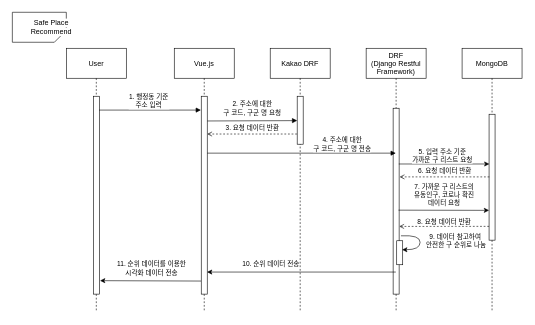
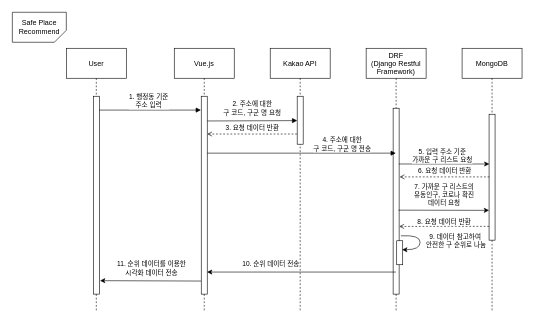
node "Safe PlaceRecommend": moved (51, 27) -> (39, 27)
node "Kakao DRF": label "Kakao DRF" -> "Kakao API"
